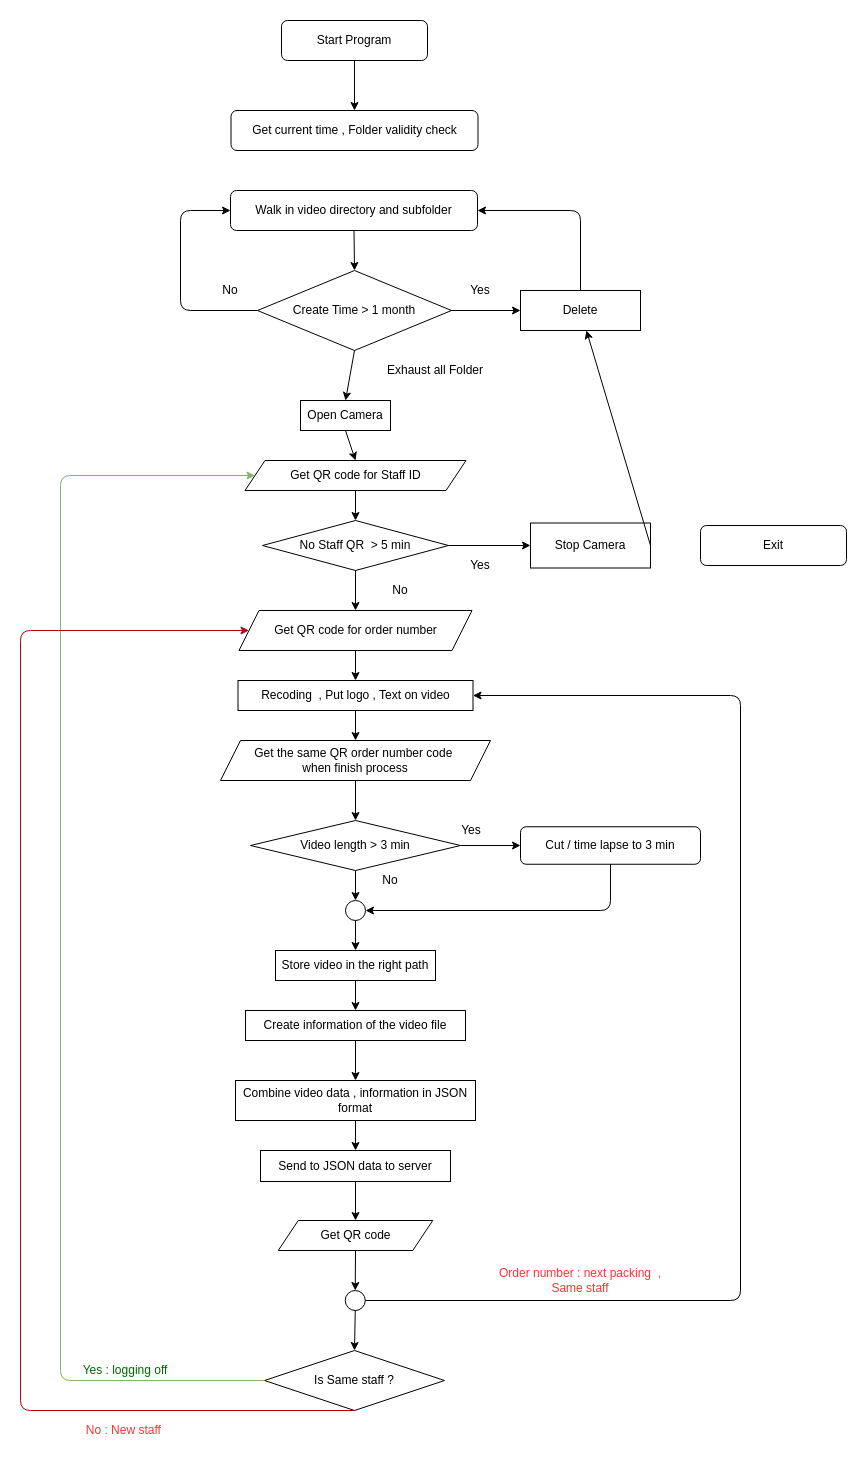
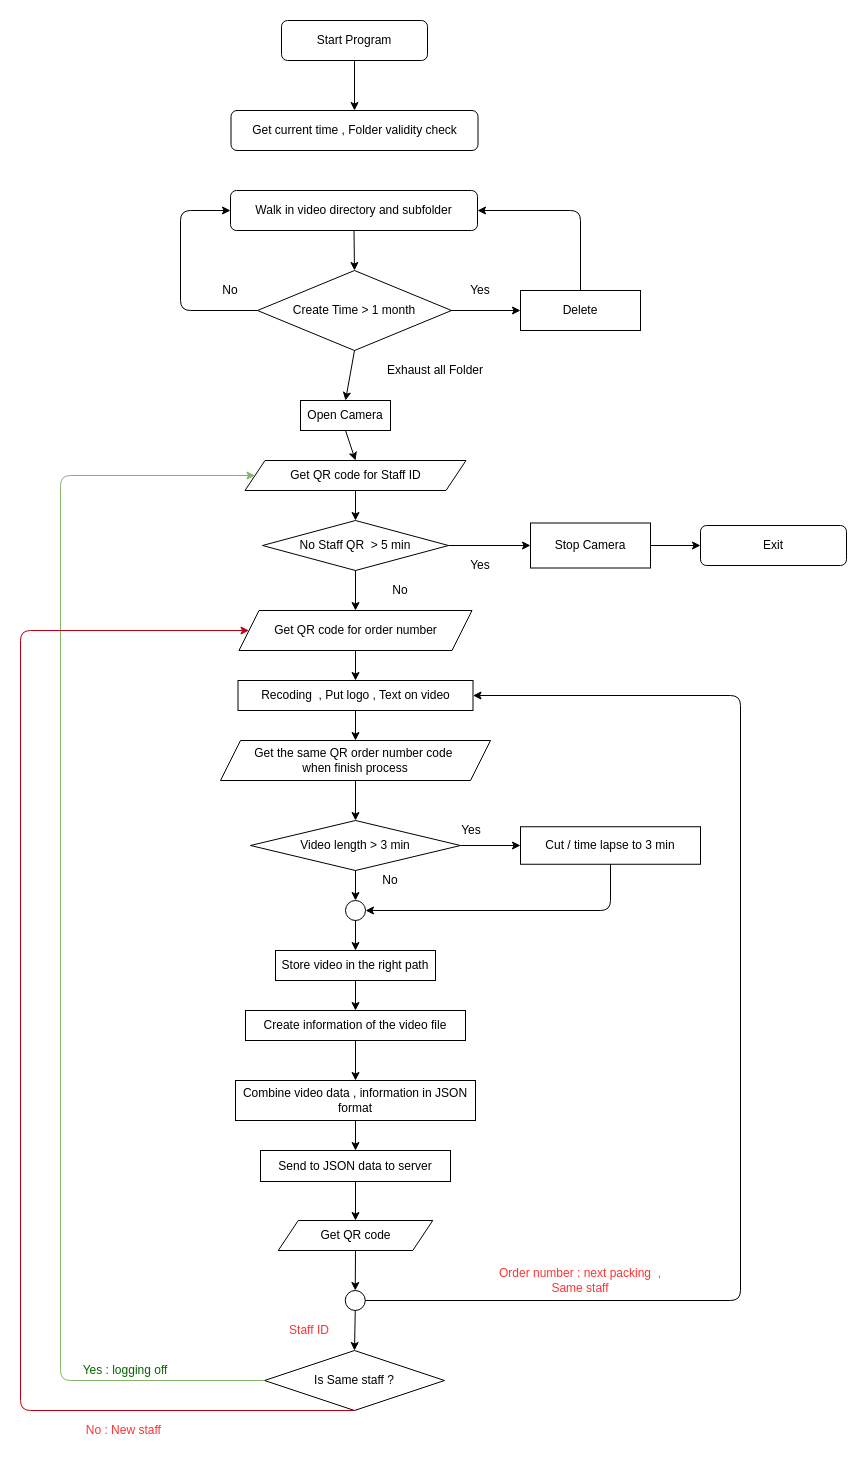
edge "Stop Camera" -> "Delete": now "Stop Camera" -> "Exit"
node "Cut / time lapse to 3 min": shape rounded rectangle -> rectangle
node "Staff ID": added
